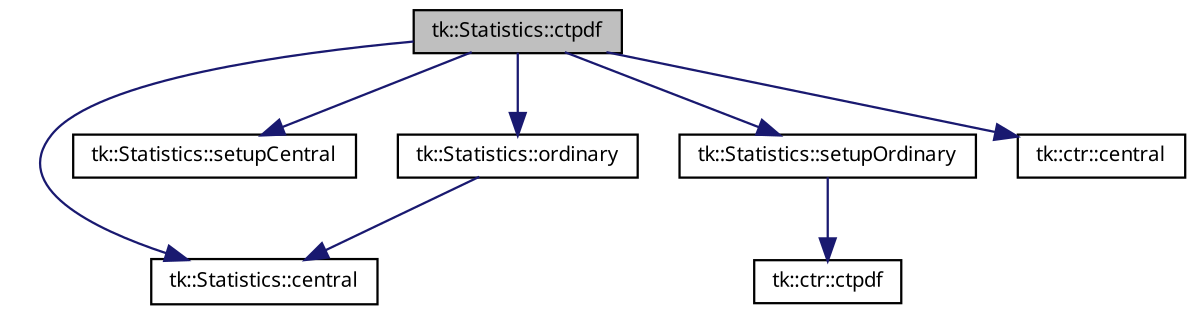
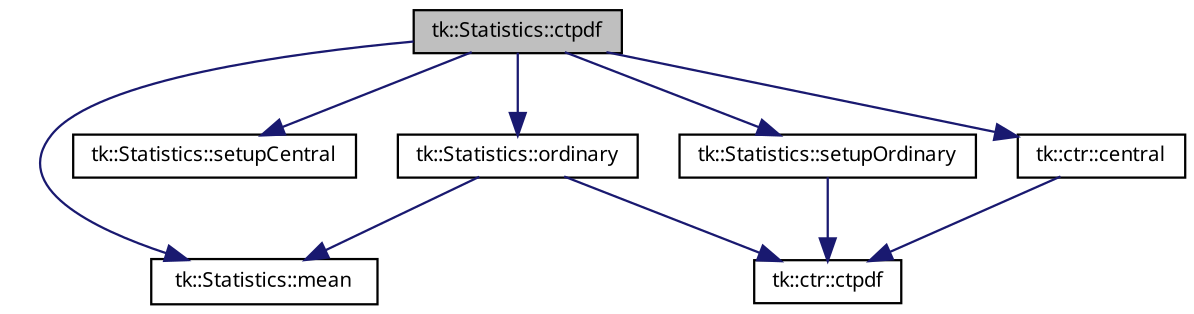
edge "tk::ctr::central" -> "tk::ctr::ctpdf": added
edge "tk::Statistics::ordinary" -> "tk::ctr::ctpdf": added
node "tk::Statistics::central": label "tk::Statistics::central" -> "tk::Statistics::mean"
